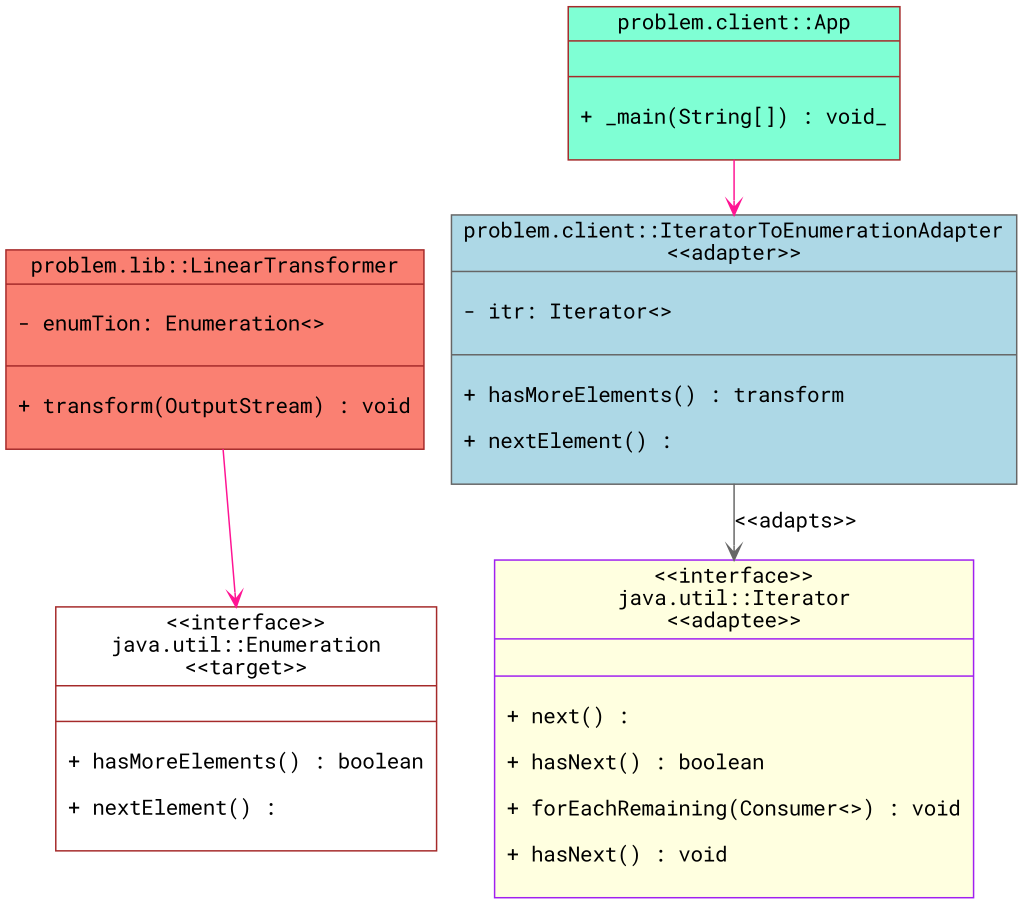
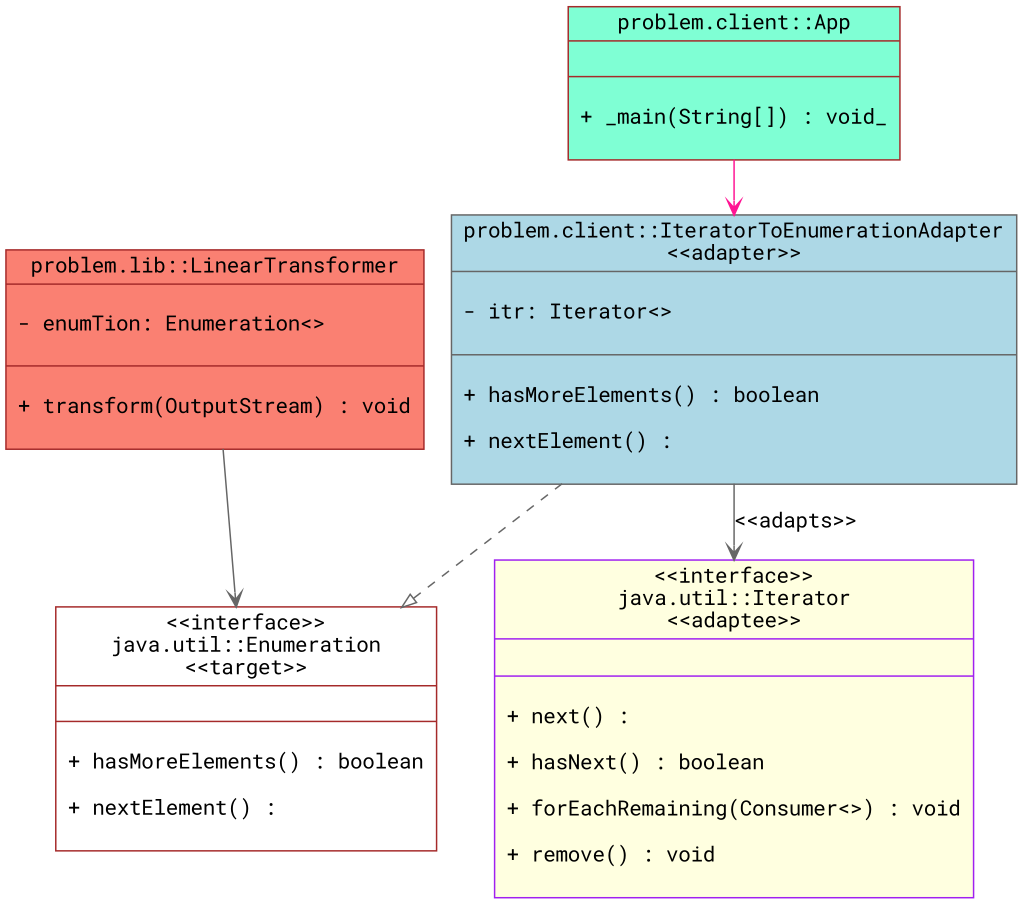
node "problem.client::IteratorToEnumerationAdapter": text "+ hasMoreElements() : transform" -> "+ hasMoreElements() : boolean"
edge "problem.lib::LinearTransformer" -> "java.util::Enumeration": color deeppink -> gray40
edge "problem.client::IteratorToEnumerationAdapter" -> "java.util::Enumeration": added
node "java.util::Iterator": text "+ hasNext() : void" -> "+ remove() : void"
